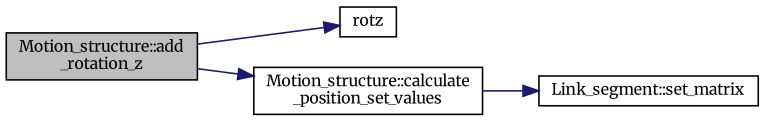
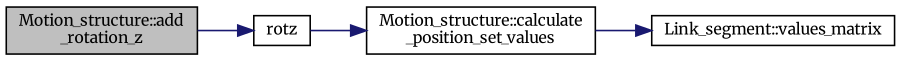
edge "Motion_structure::add _rotation_z" -> "Motion_structure::calculate _position_set_values": now "rotz" -> "Motion_structure::calculate _position_set_values"
node "Link_segment::set_matrix": label "Link_segment::set_matrix" -> "Link_segment::values_matrix"
